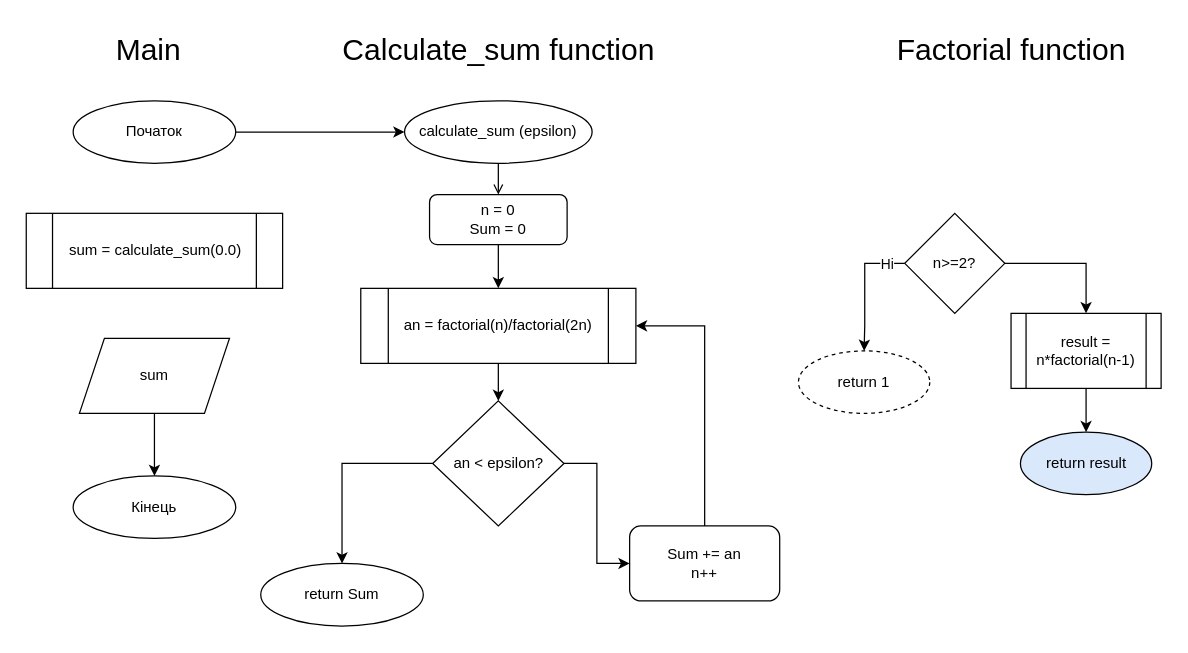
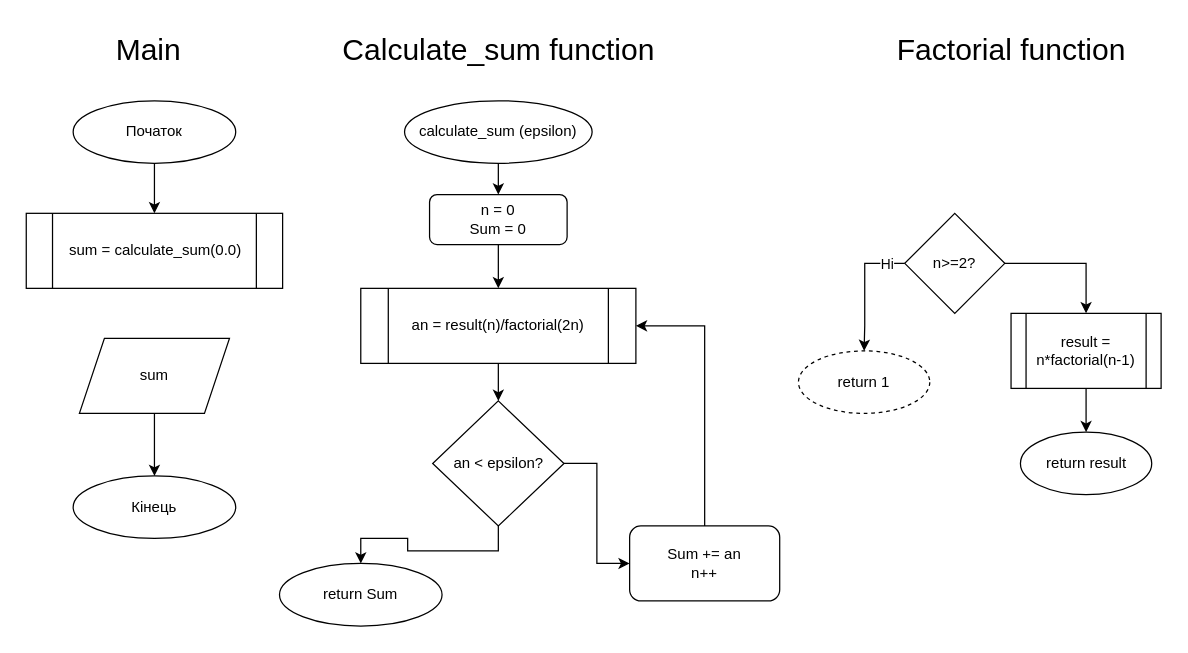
edge "Початок" -> "calculate_sum (epsilon)": now "Початок" -> "sum = calculate_sum(0.0)"
edge "calculate_sum (epsilon)" -> "n = 0 Sum = 0": arrowhead open -> classic
node "an = factorial(n)/factorial(2n)": label "an = factorial(n)/factorial(2n)" -> "an = result(n)/factorial(2n)"
node "return result": fillcolor #dae8fc -> #ffffff
node "return Sum": moved (342, 594) -> (361, 594)
